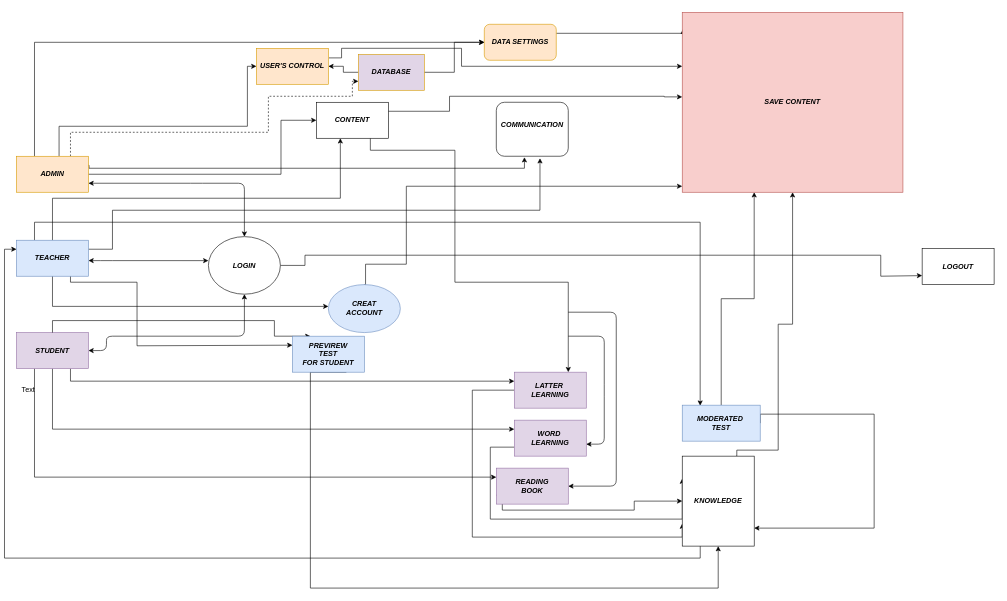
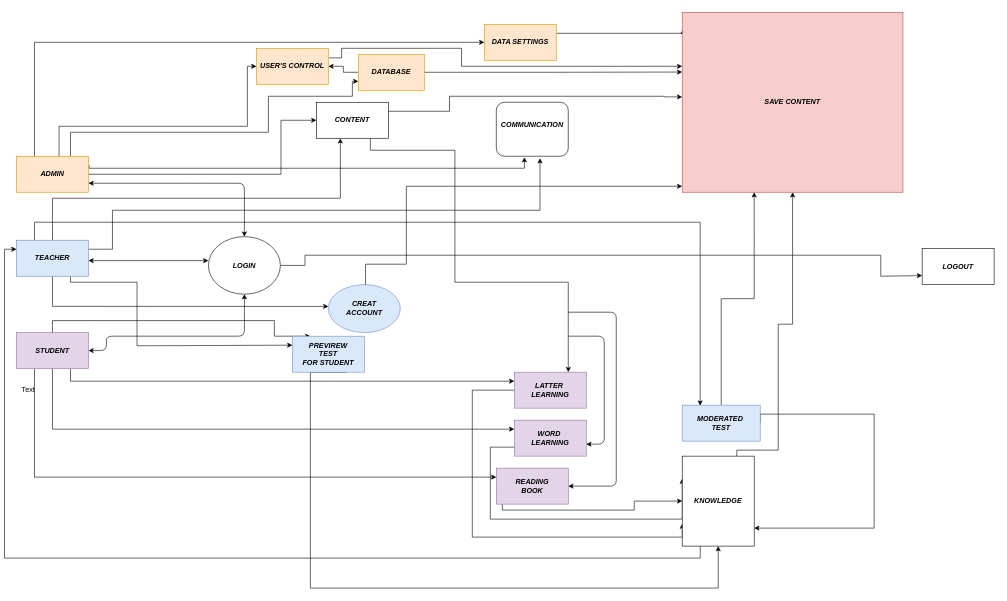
node "DATA SETTINGS": shape rounded rectangle -> rectangle
edge "DATABASE" -> "DATA SETTINGS": now "DATABASE" -> "SAVE CONTENT"
node "DATABASE": fillcolor #e1d5e7 -> #ffe6cc
edge "ADMIN" -> "DATABASE": style dashed -> solid
